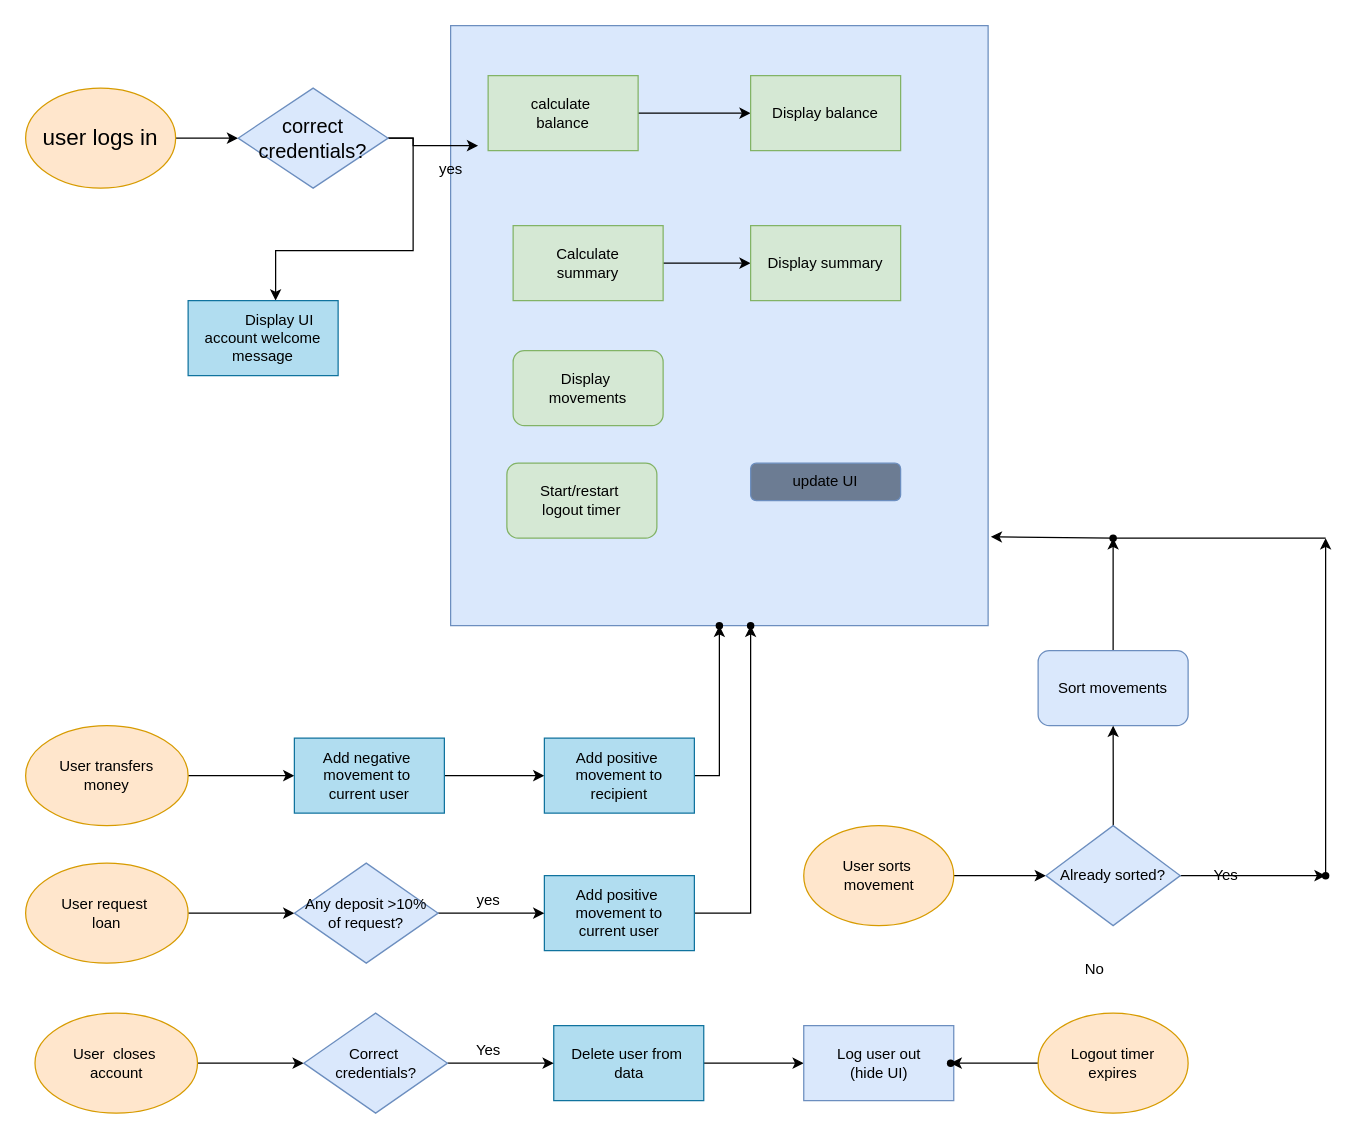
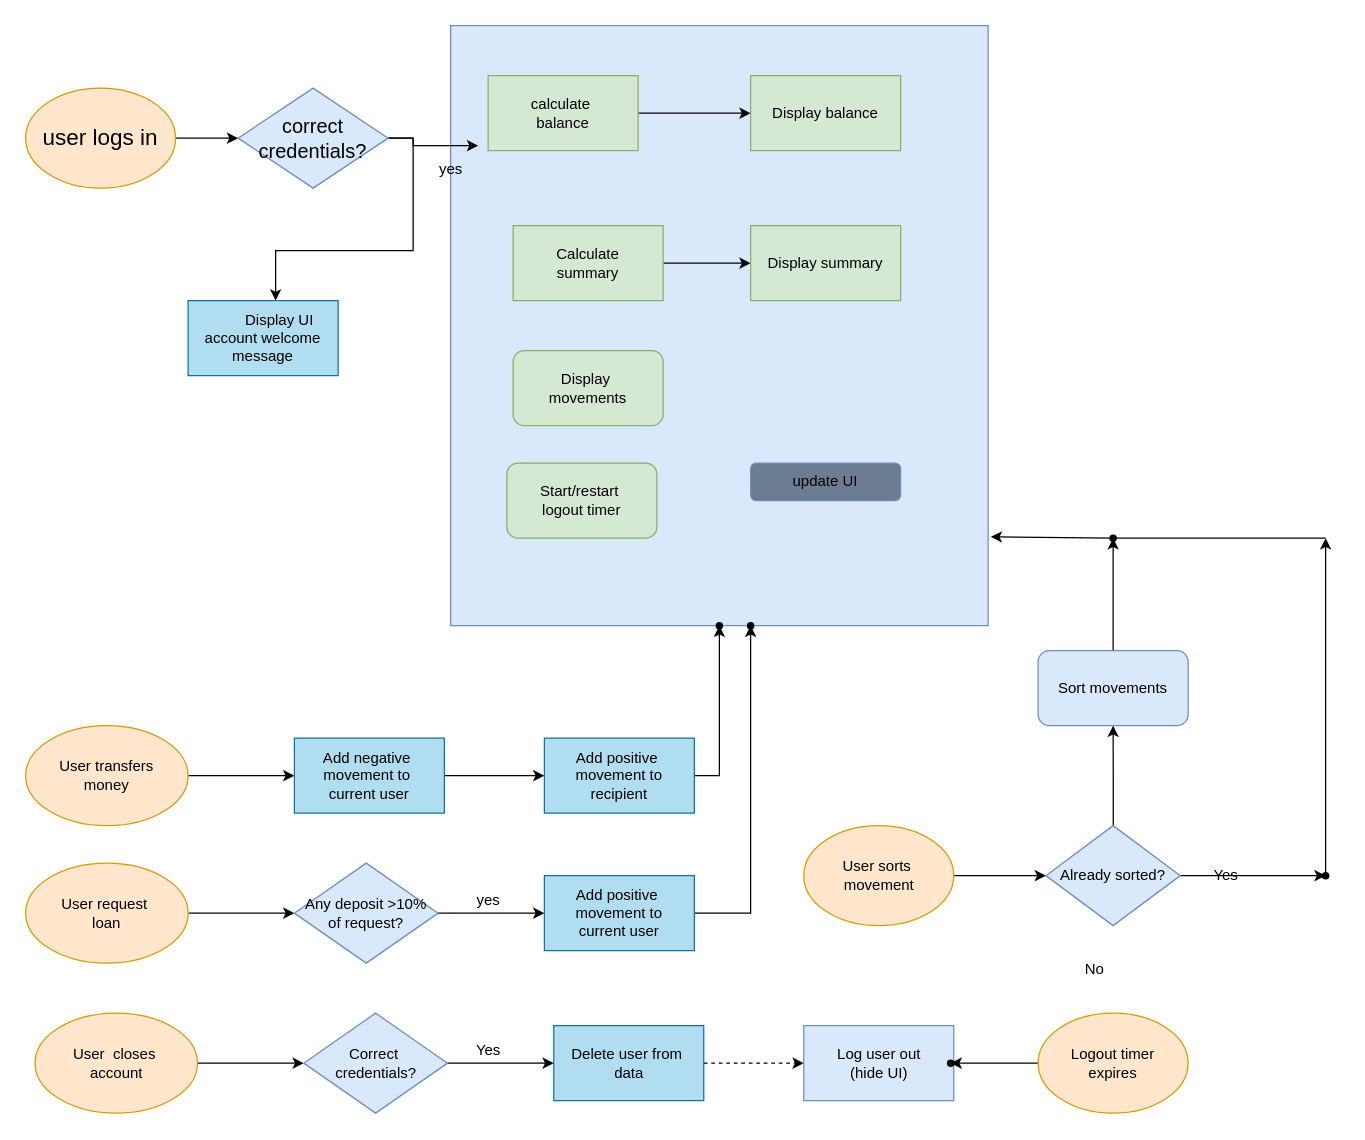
edge "Delete user from data" -> "Log user out (hide UI)": style solid -> dashed
